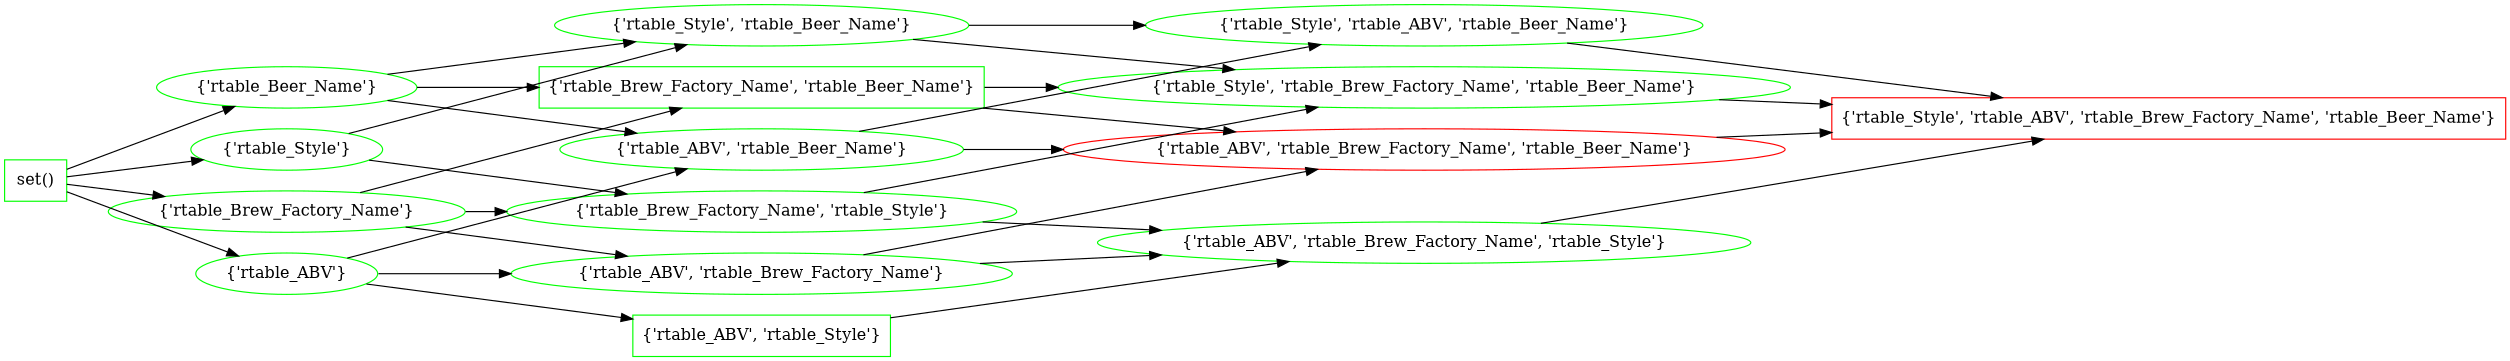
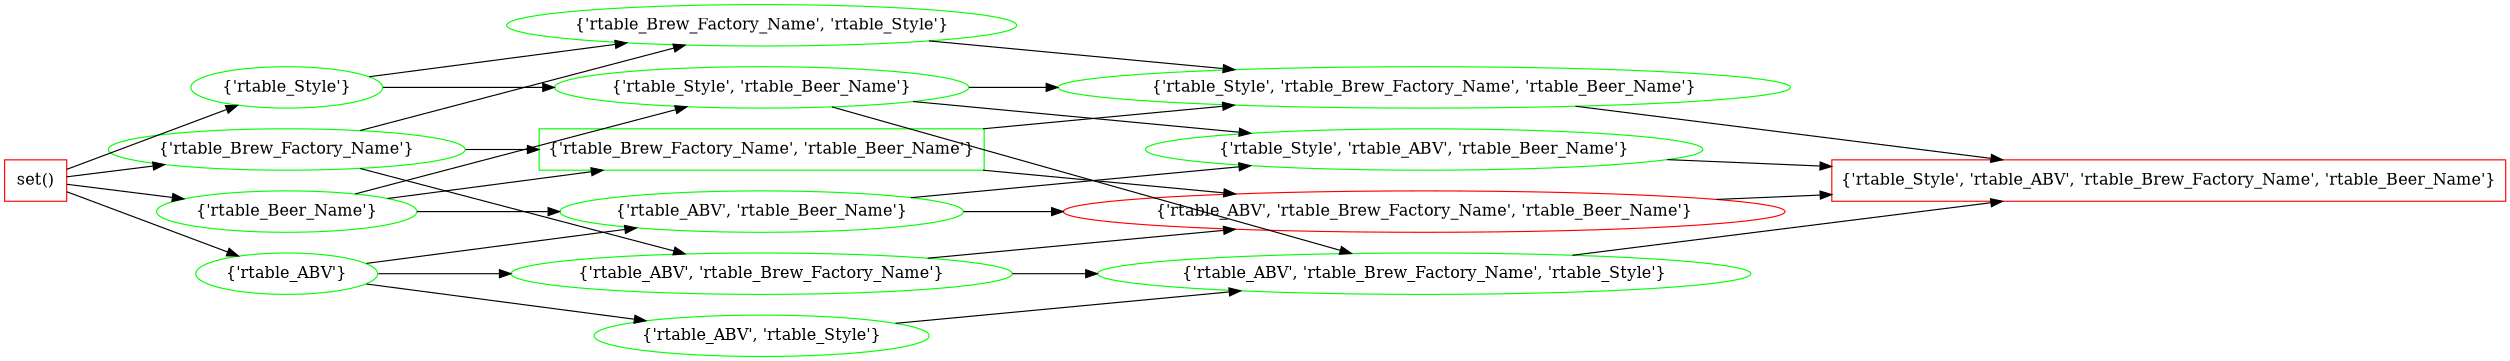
node "set()": color green -> red
edge "{'rtable_Brew_Factory_Name', 'rtable_Style'}" -> "{'rtable_ABV', 'rtable_Brew_Factory_Name', 'rtable_Style'}": now "{'rtable_Style', 'rtable_Beer_Name'}" -> "{'rtable_ABV', 'rtable_Brew_Factory_Name', 'rtable_Style'}"
node "{'rtable_ABV', 'rtable_Style'}": shape box -> ellipse
